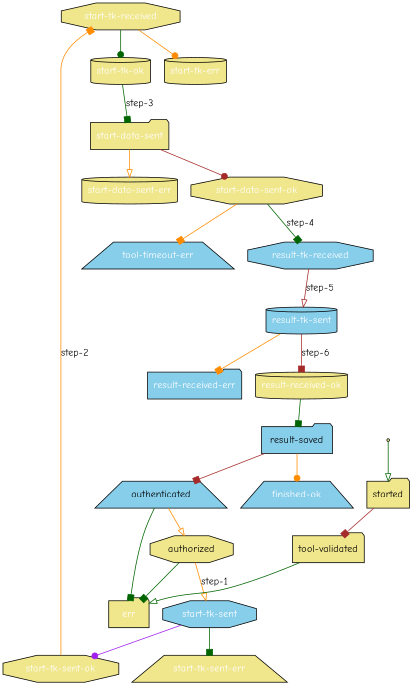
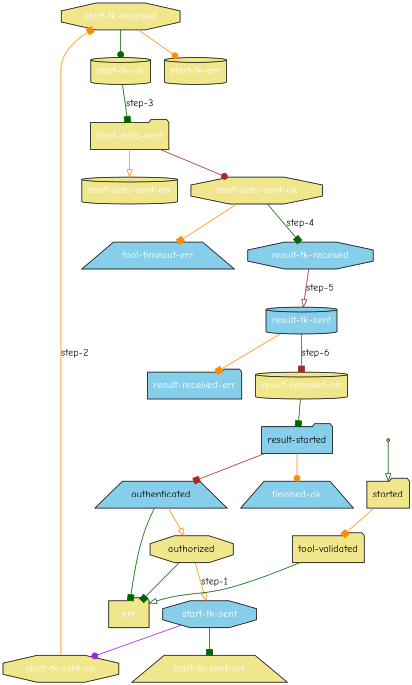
node "result-saved": label "result-saved" -> "result-started"
edge "started" -> "tool-validated": color brown -> darkorange
